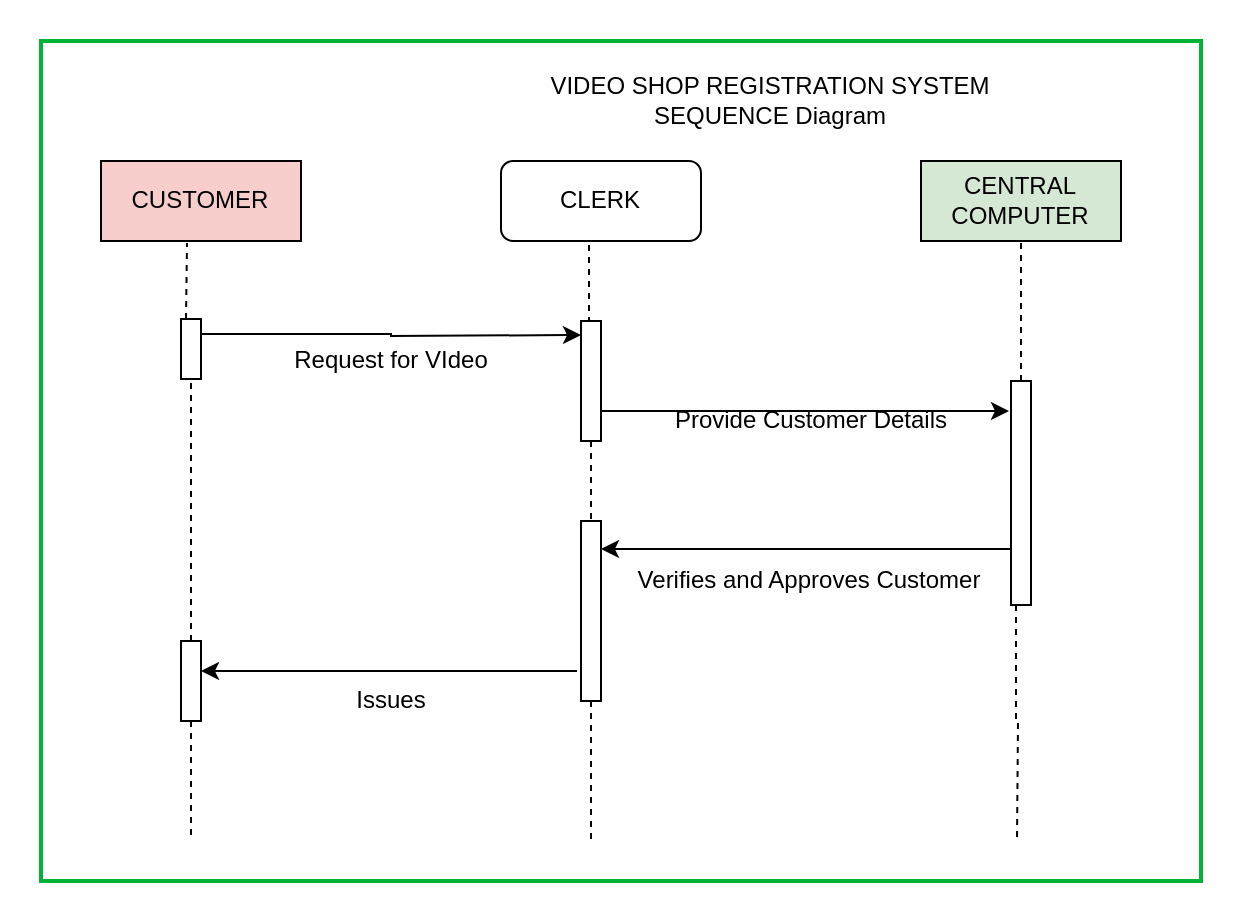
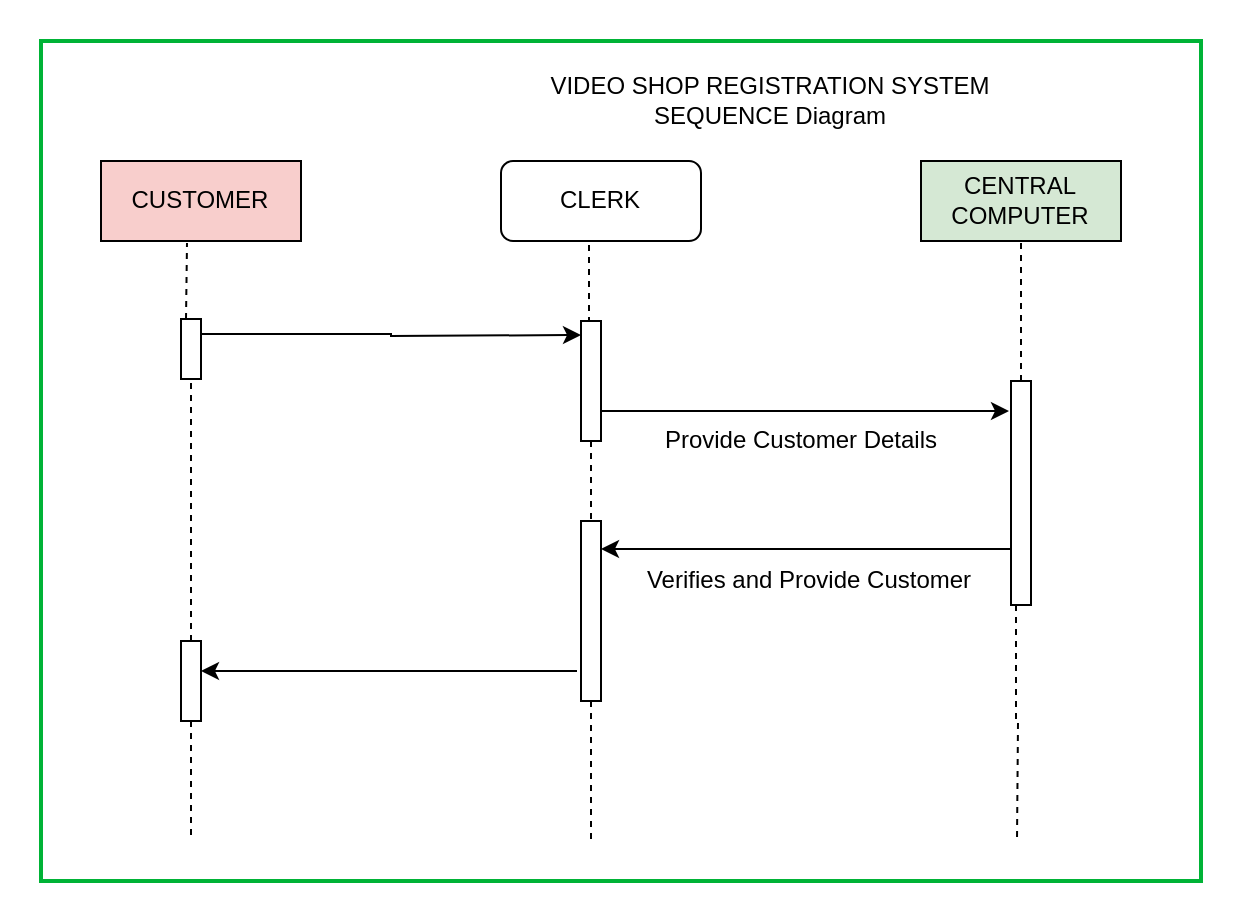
node "Request for VIdeo": removed
node "Provide Customer Details": moved (811, 421) -> (801, 441)
node "Verifies and Approves Customer": label "Verifies and Approves Customer" -> "Verifies and Provide Customer"
node "Issues": removed
